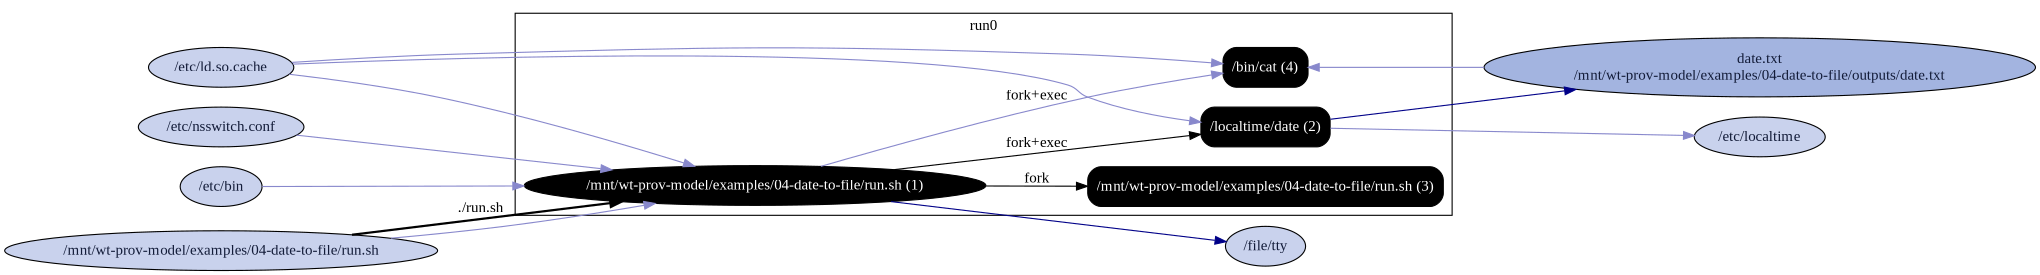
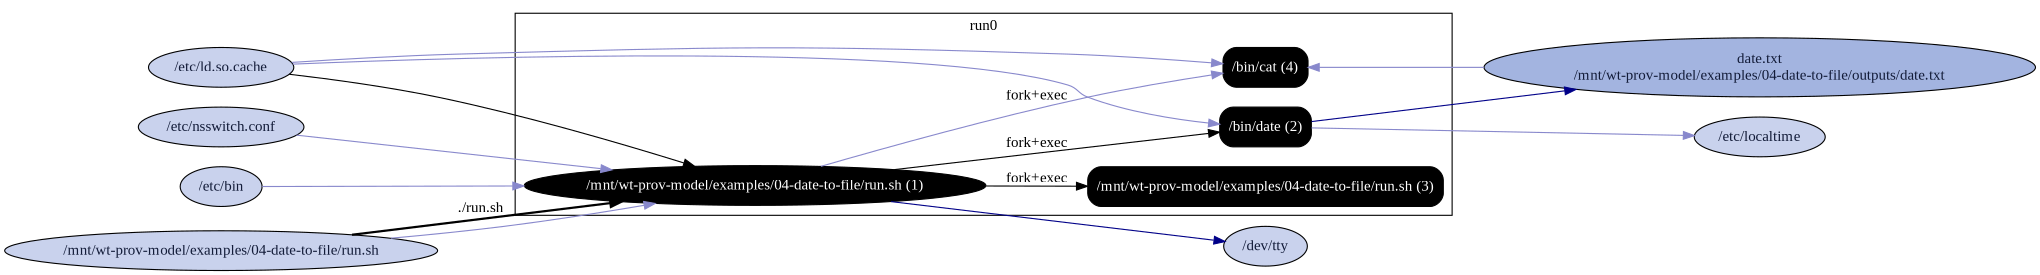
edge "/etc/ld.so.cache" -> "/mnt/wt-prov-model/examples/04-date-to-file/run.sh (1)": color #8888cc -> black
node "/localtime/date (2)": label "/localtime/date (2)" -> "/bin/date (2)"
edge "/mnt/wt-prov-model/examples/04-date-to-file/run.sh (1)" -> "/mnt/wt-prov-model/examples/04-date-to-file/run.sh (3)": label "fork" -> "fork+exec"
node "/file/tty": label "/file/tty" -> "/dev/tty"
